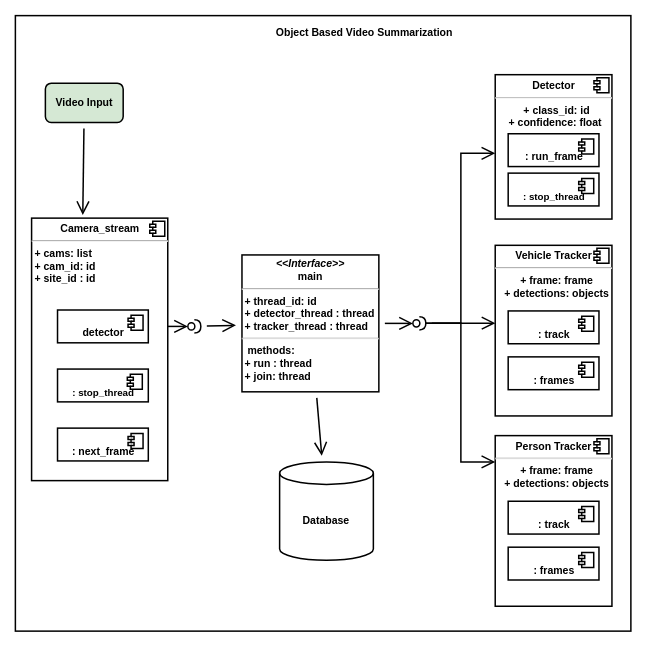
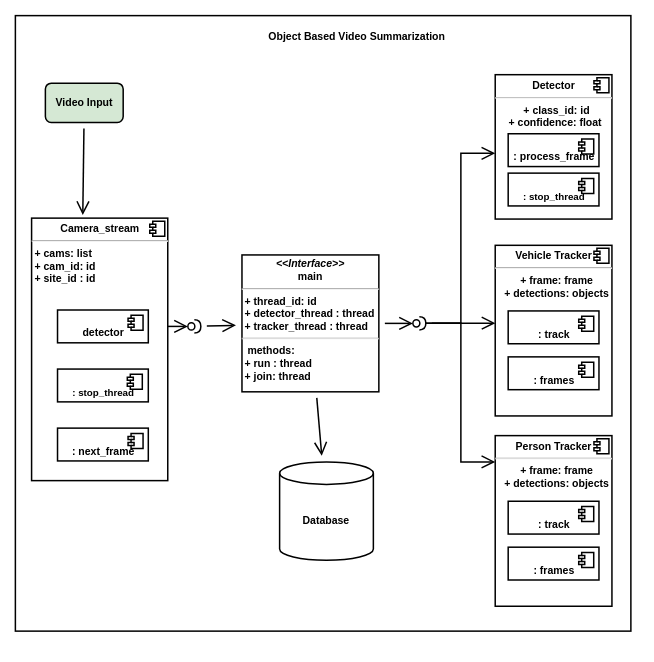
node "Object Based Video Summarization": moved (364, 32) -> (357, 36)
node ": run_frame": label ": run_frame" -> ": process_frame"
